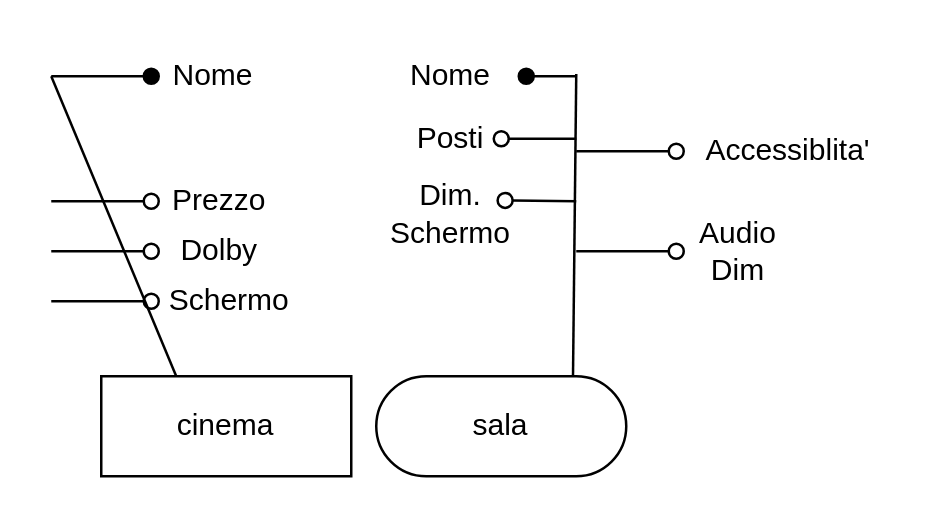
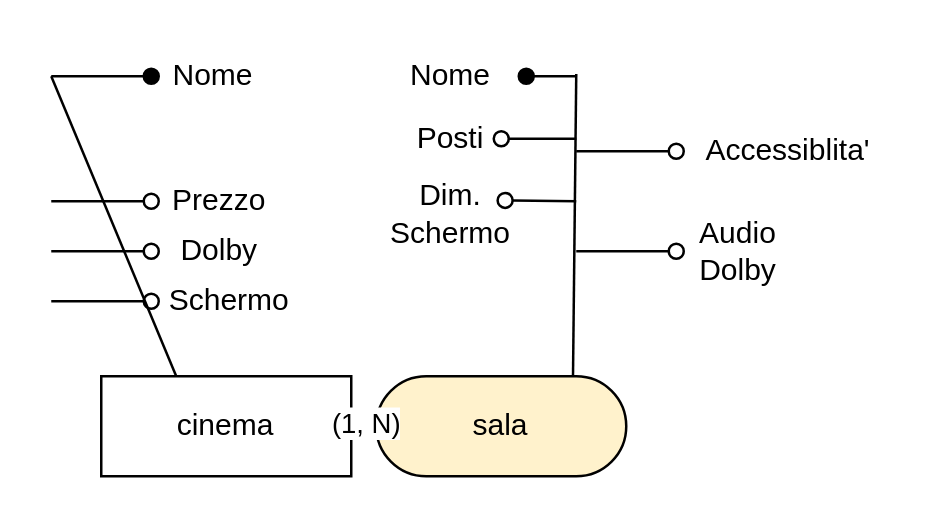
node "Audio Dim": label "Audio Dim" -> "Audio Dolby"
edge "cinema" -- "sala": added, label "(1, N)"
node "sala": fillcolor #ffffff -> #fff2cc
